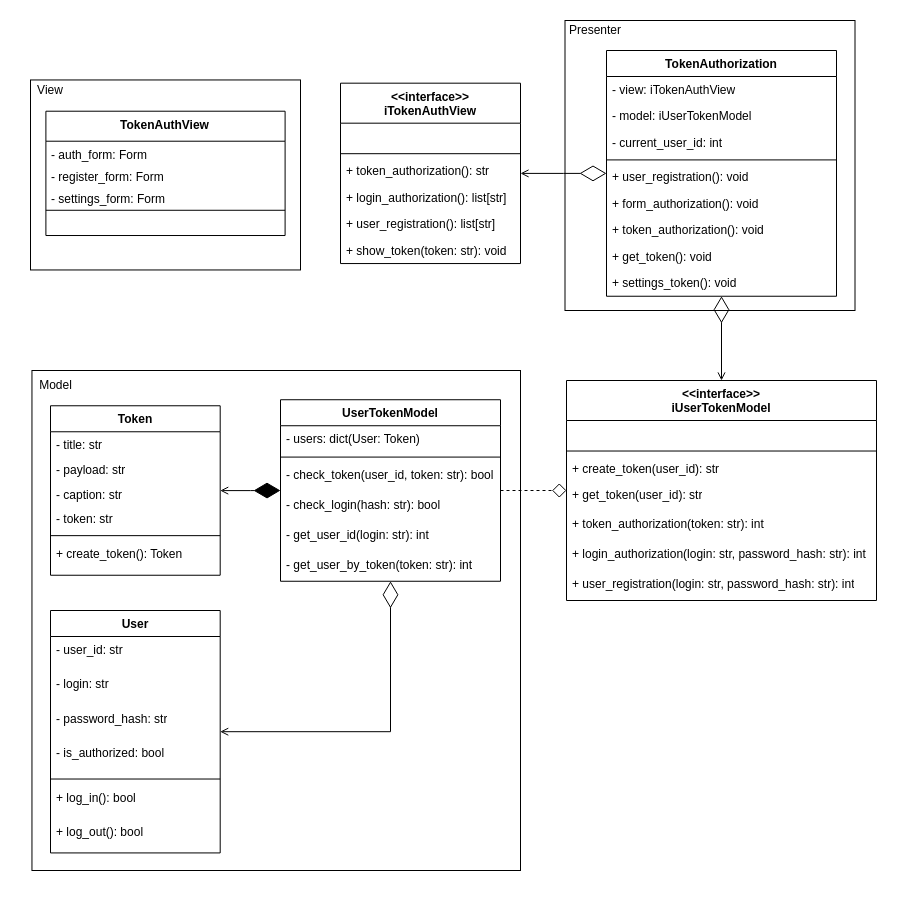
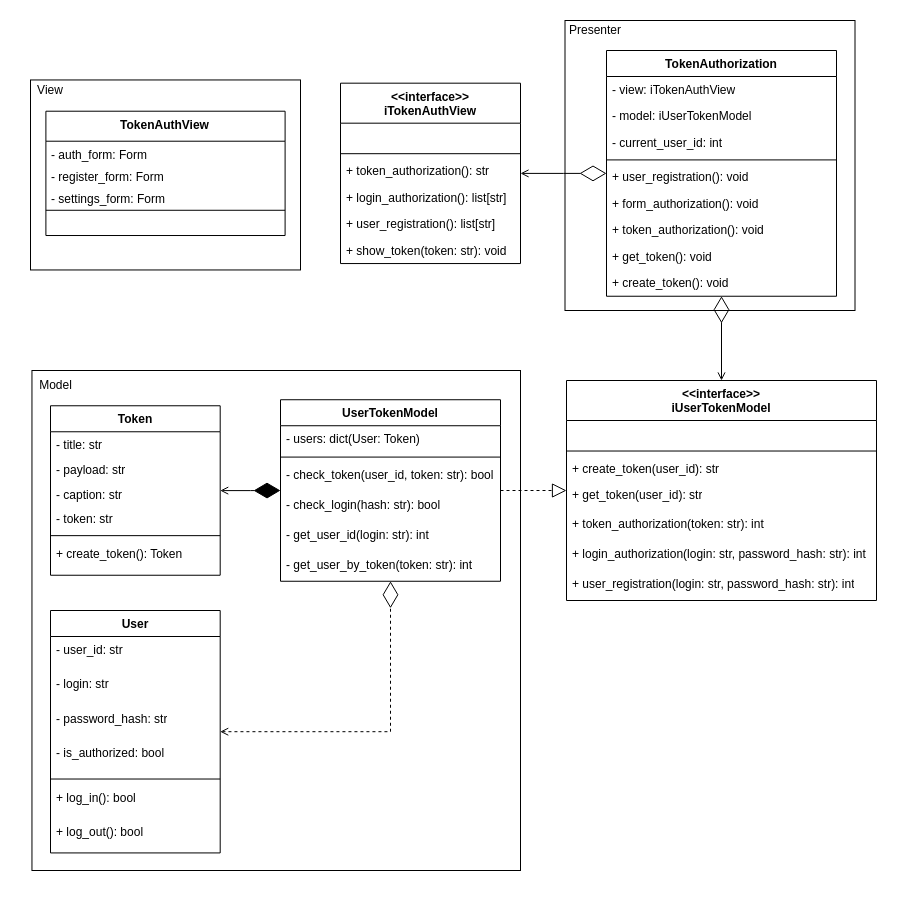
node "+ settings_token(): void": label "+ settings_token(): void" -> "+ create_token(): void"
edge "UserTokenModel" -> "<<interface>> iUserTokenModel": arrowhead diamond -> block
edge "UserTokenModel" -- "User": style solid -> dashed
